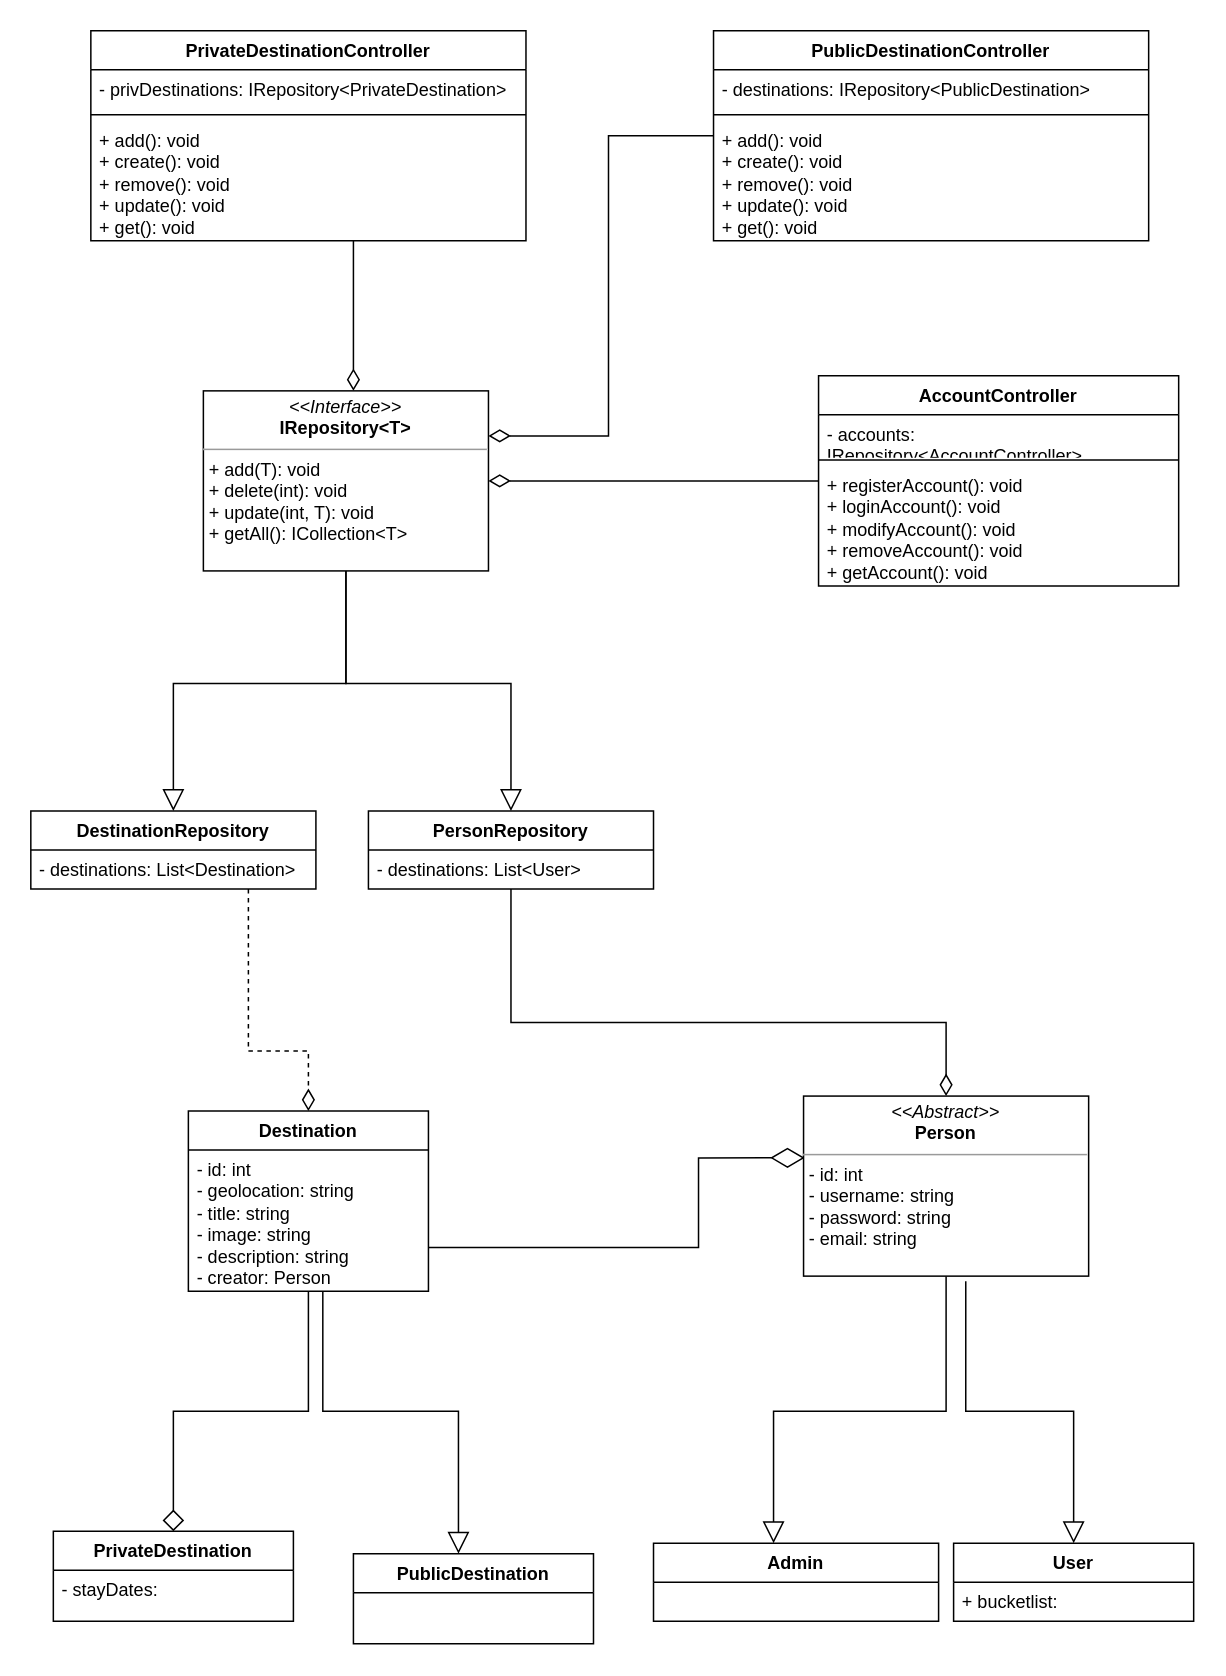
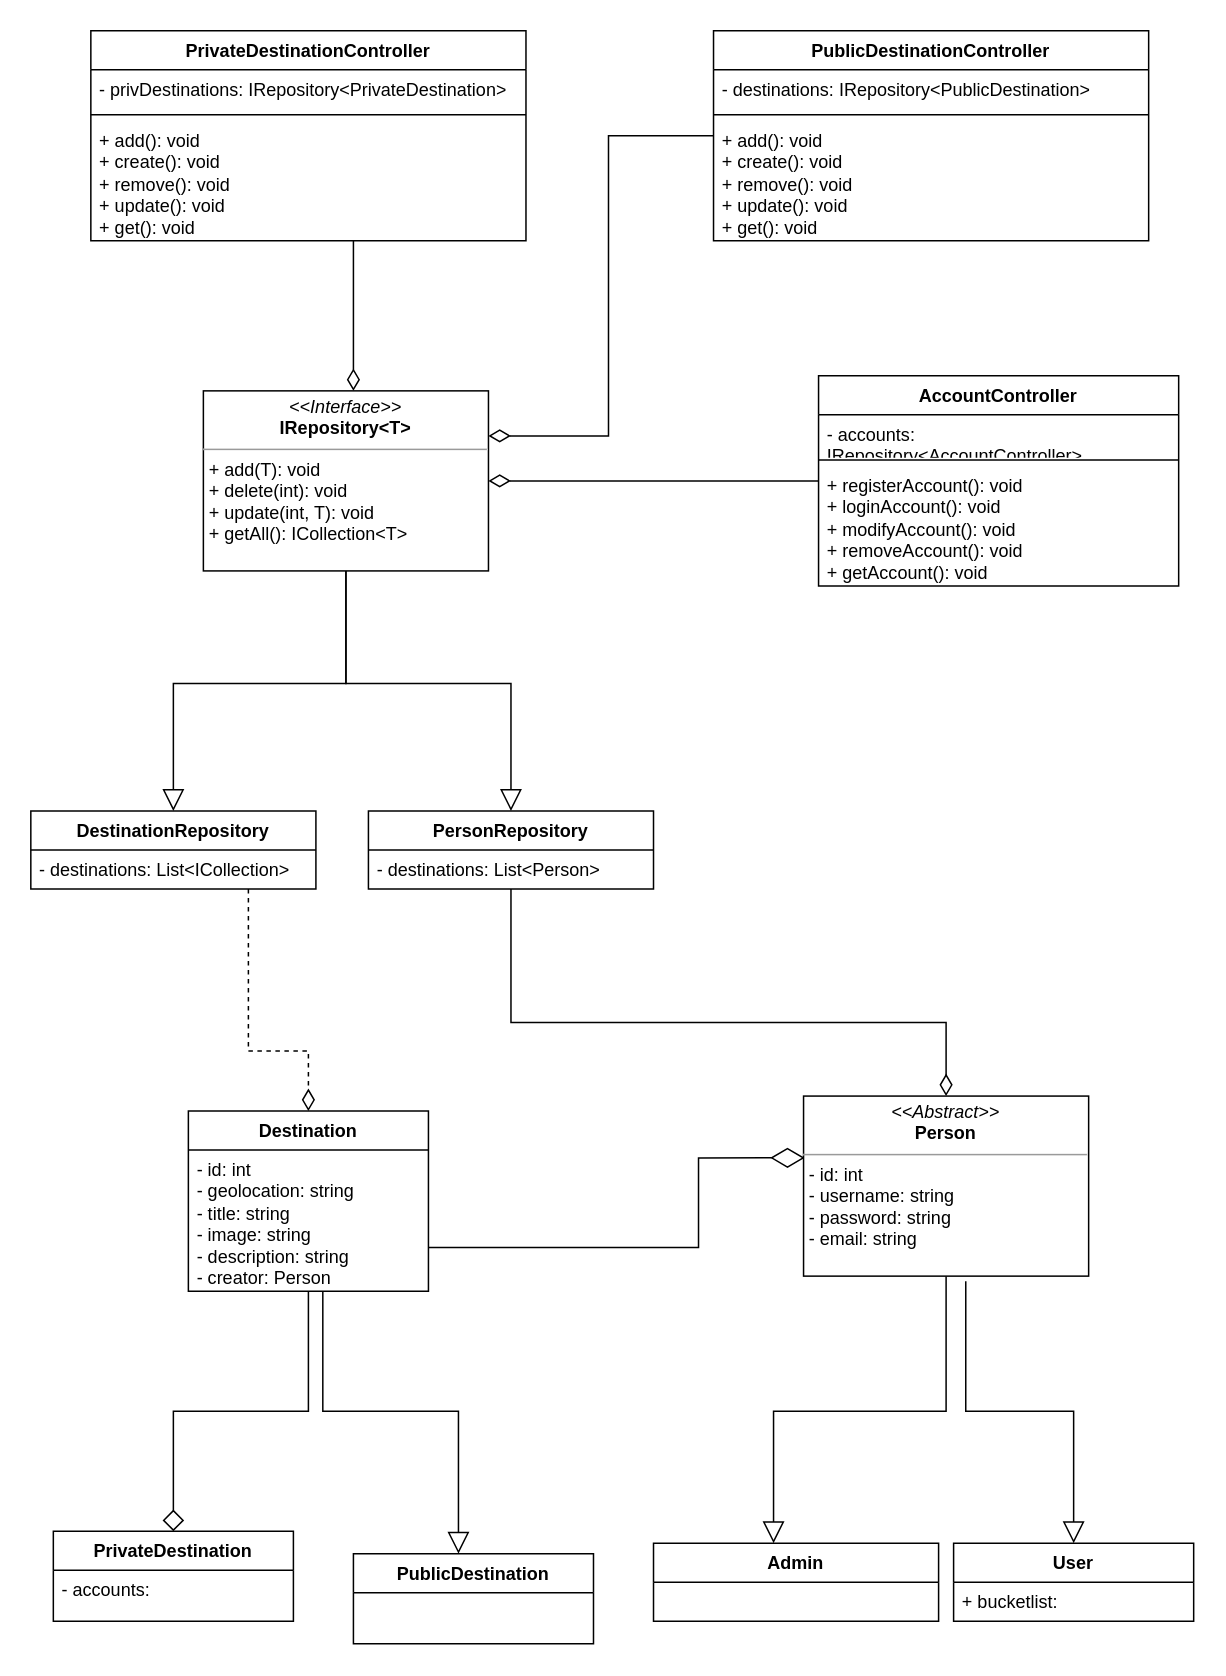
node "- destinations: List<User>": label "- destinations: List<User>" -> "- destinations: List<Person>"
node "- destinations: List<Destination>": label "- destinations: List<Destination>" -> "- destinations: List<ICollection>"
node "- stayDates:": label "- stayDates:" -> "- accounts:"
